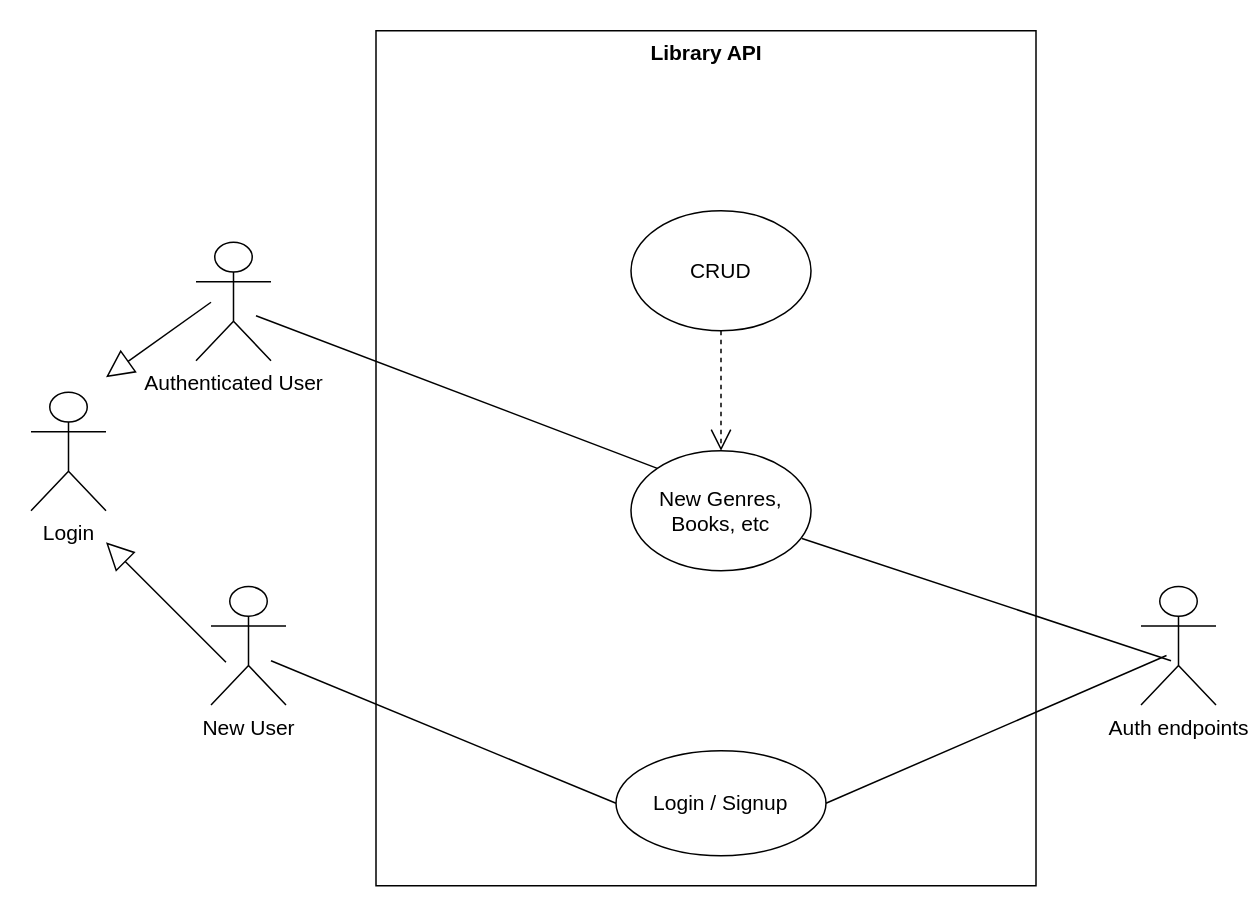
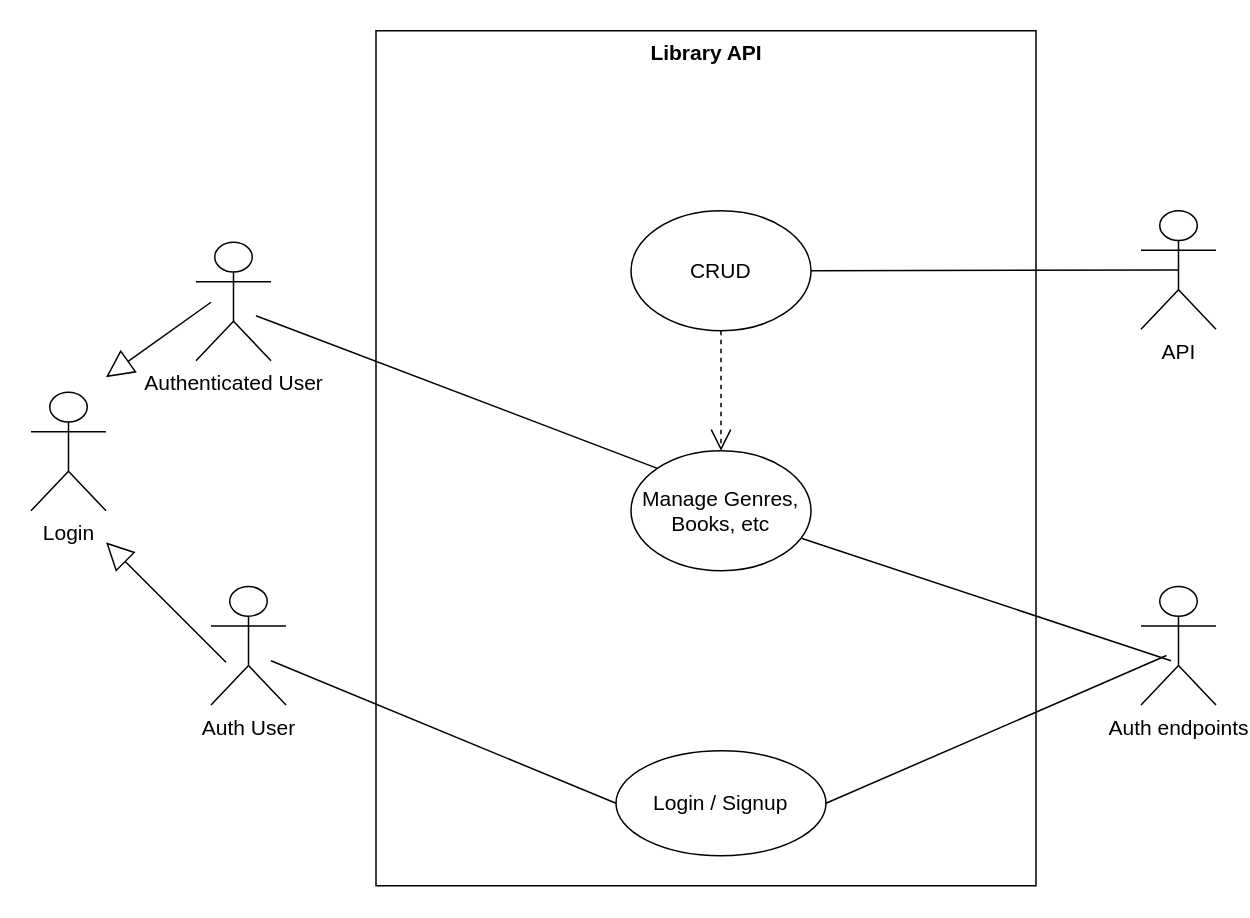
edge "API" -- "CRUD": added
node "API": added
node "New Genres, Books, etc": label "New Genres, Books, etc" -> "Manage Genres, Books, etc"
node "New User": label "New User" -> "Auth User"
